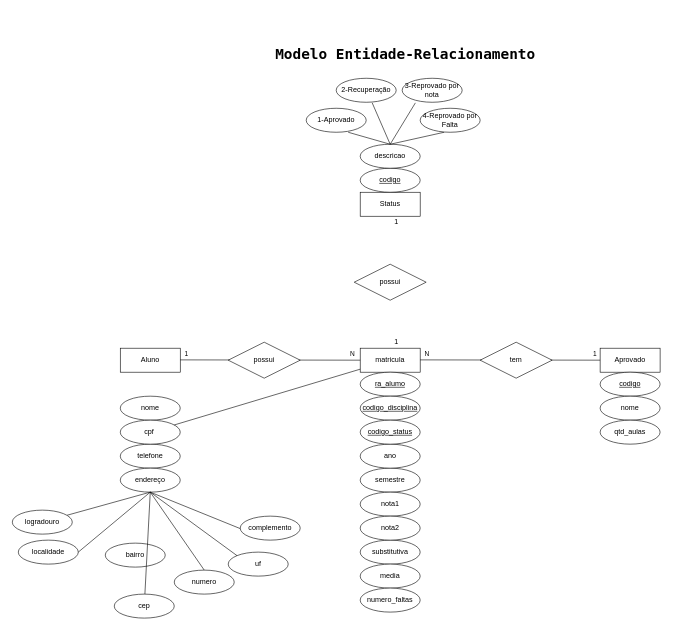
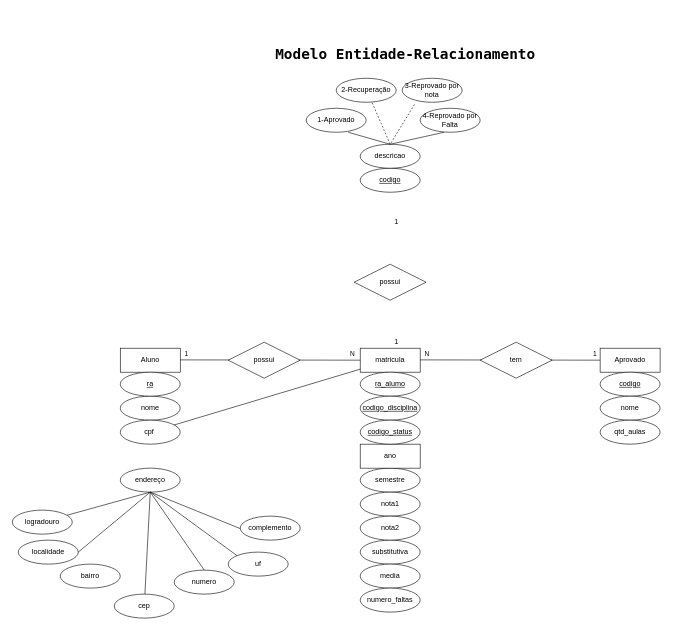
edge "2-Recuperação" -- "3-Reprovado por nota": style solid -> dashed
node "Status": removed
node "ra": added
node "telefone": removed
node "ano": shape ellipse -> rectangle
node "bairro": moved (135, 555) -> (90, 576)
